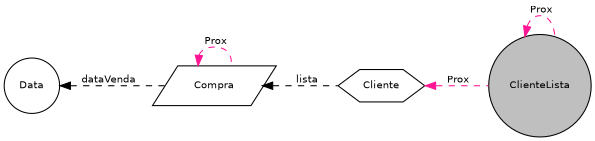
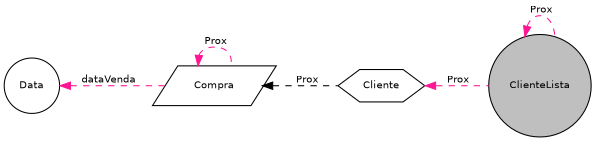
edge "Cliente" -> "Compra": label " lista" -> " Prox"
edge "Compra" -> "Data": color black -> deeppink
